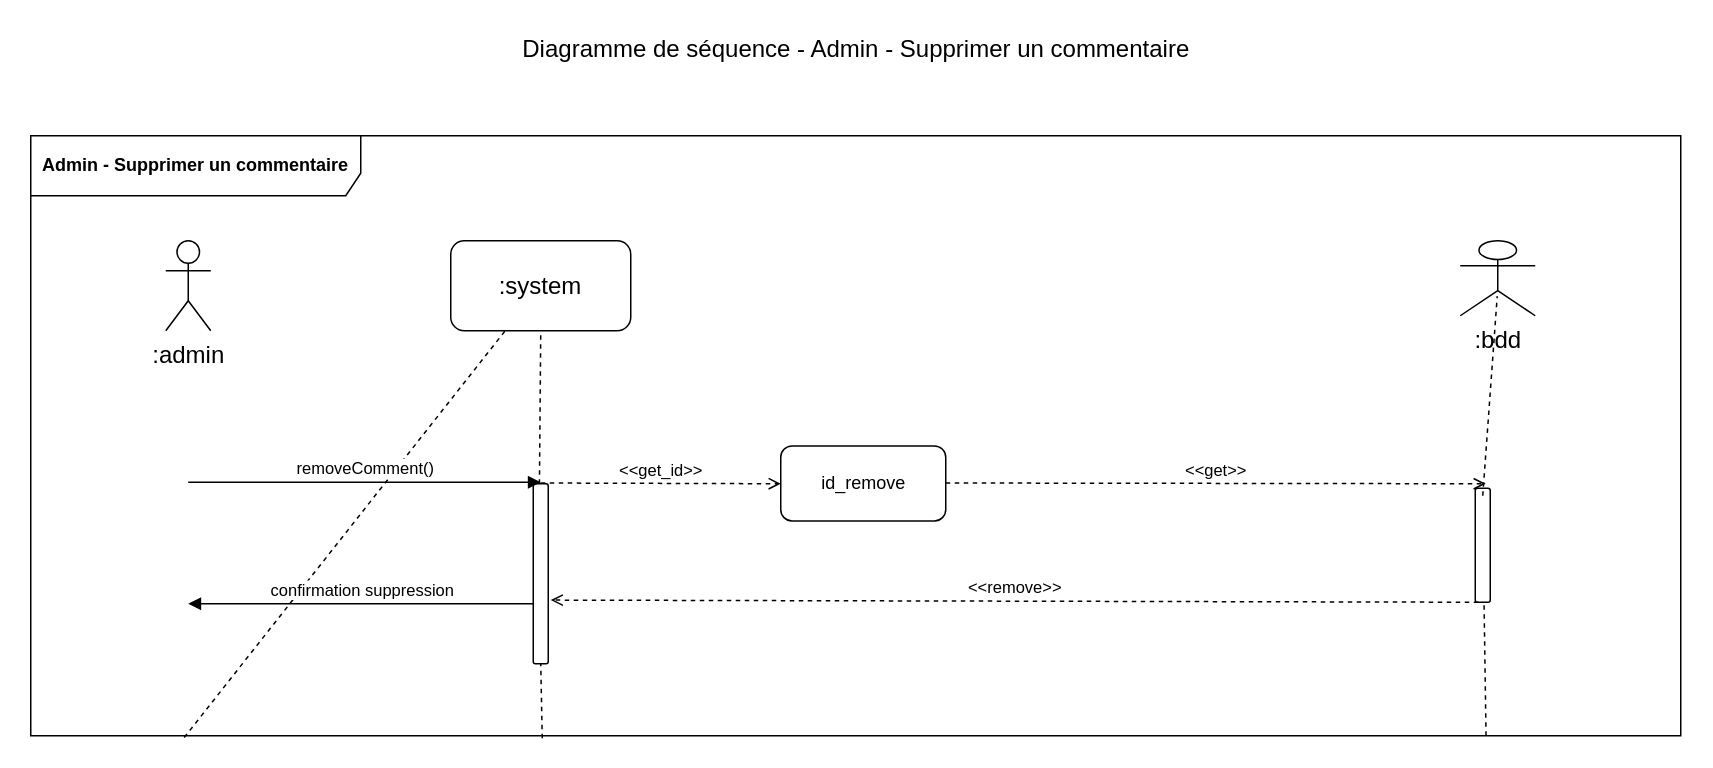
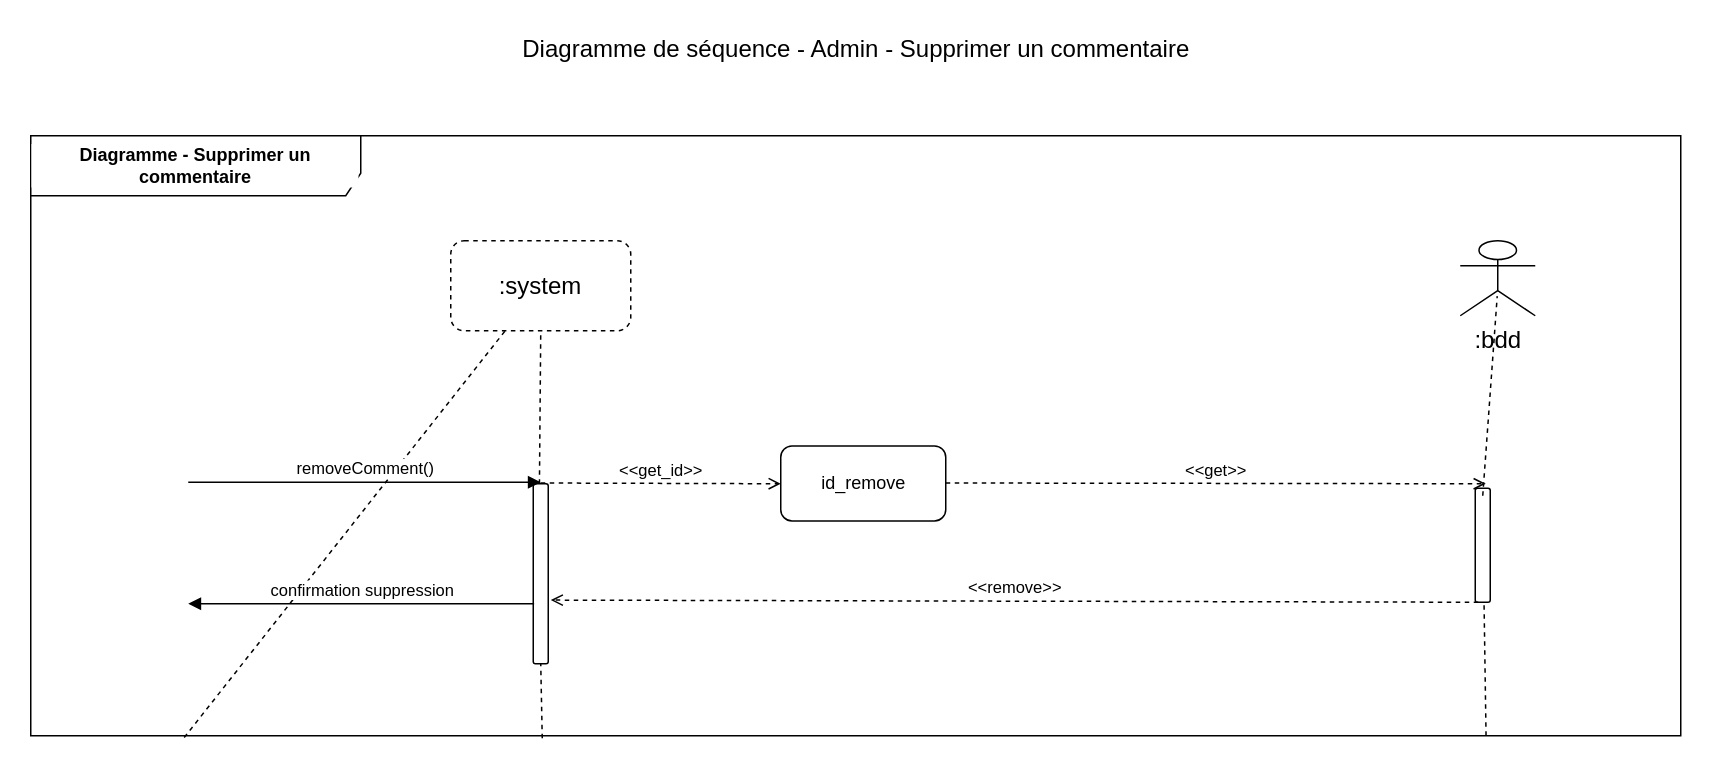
node "Admin - Supprimer un commentaire": label "Admin - Supprimer un commentaire" -> "Diagramme - Supprimer un commentaire"
node ":admin": removed
node ":system": style solid -> dashed
